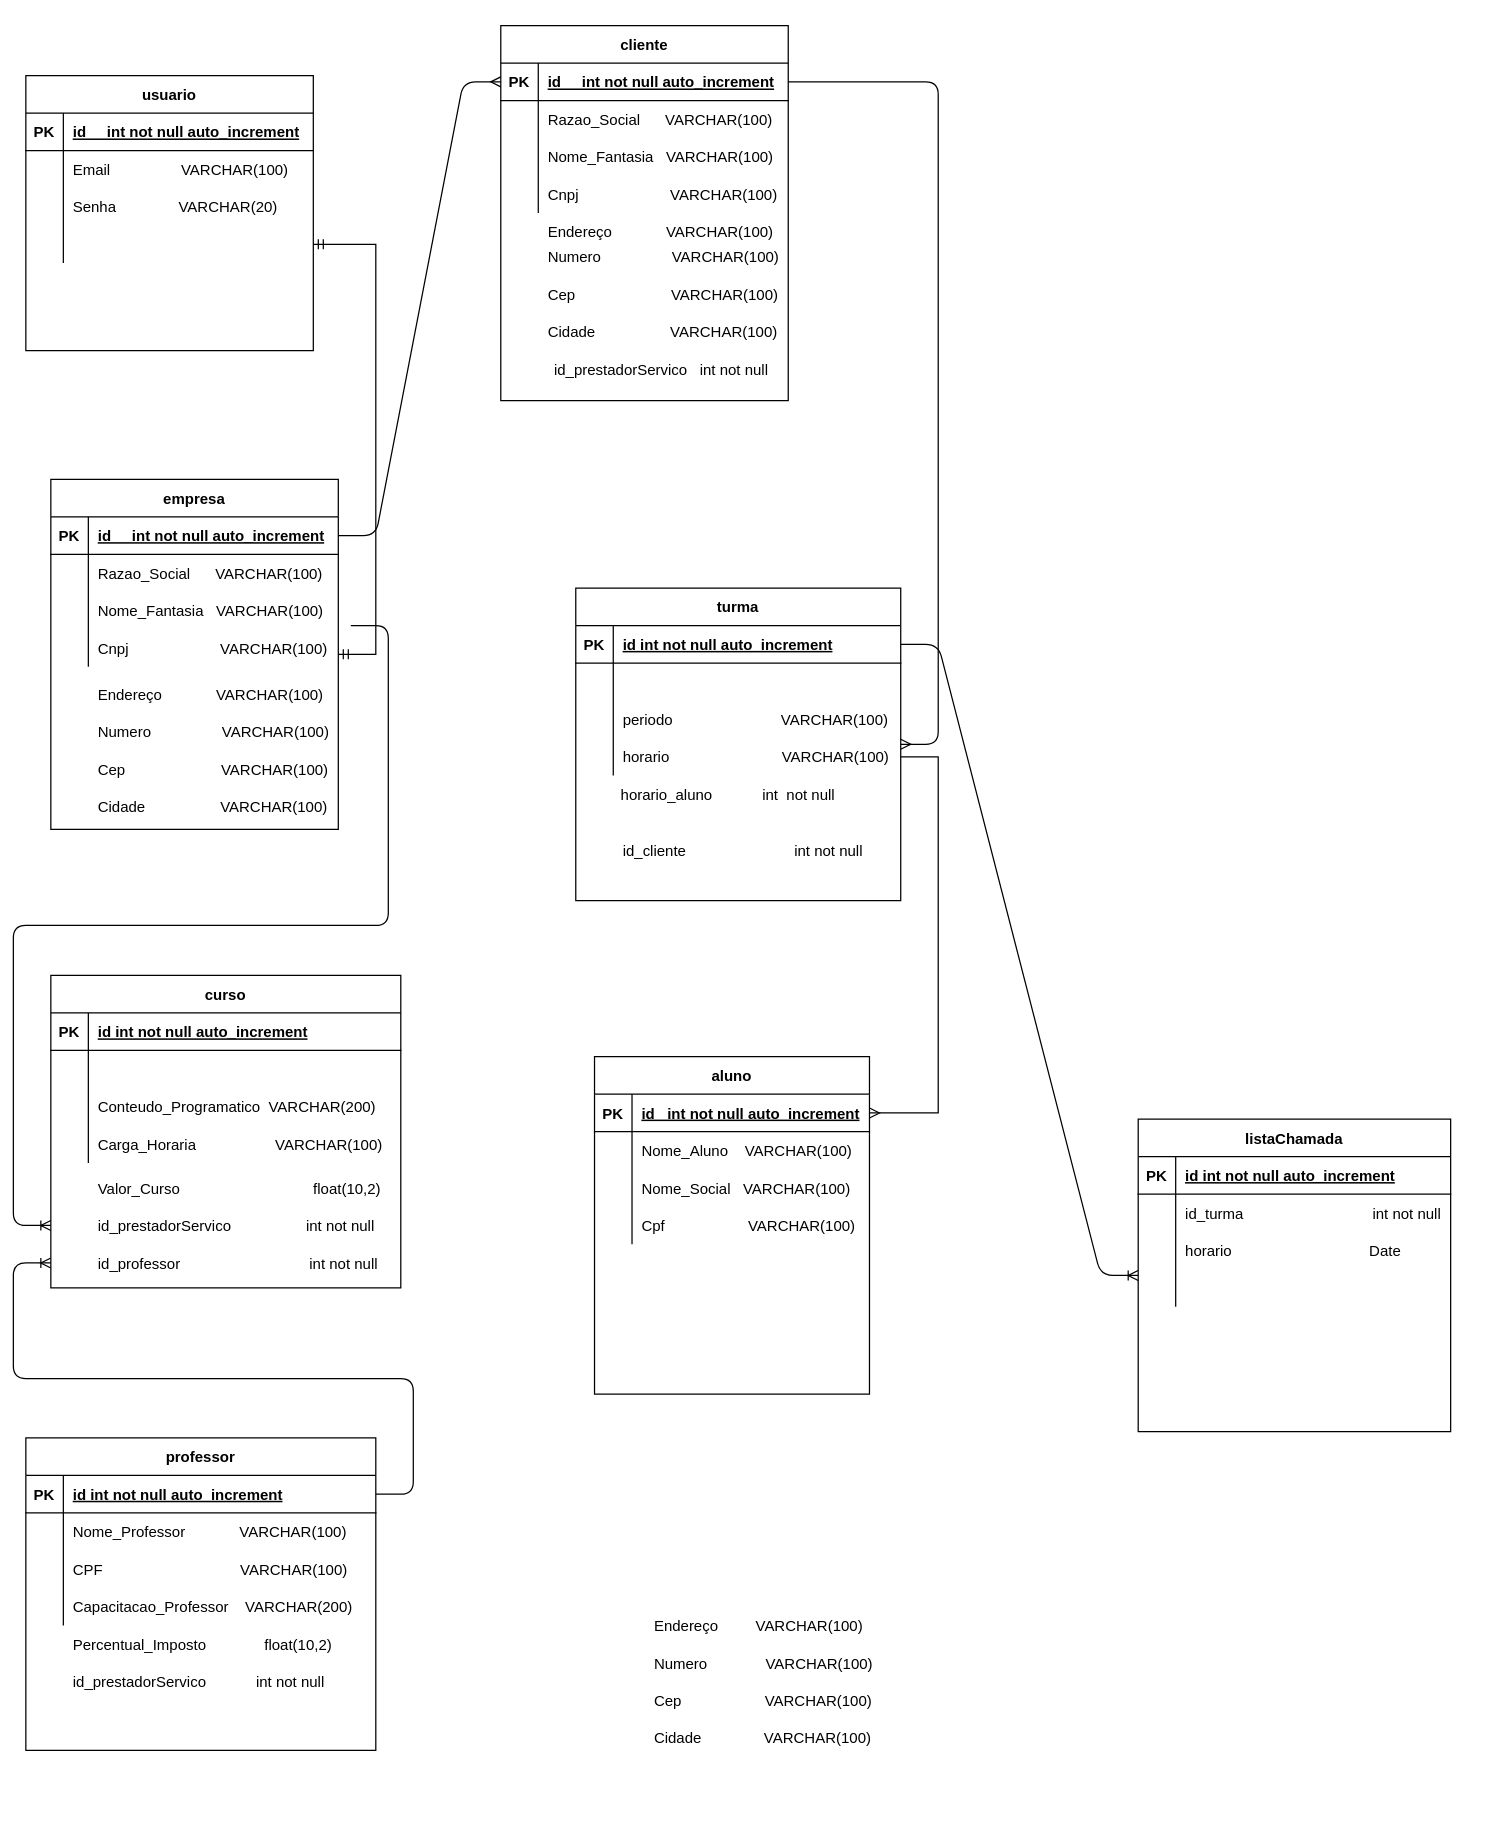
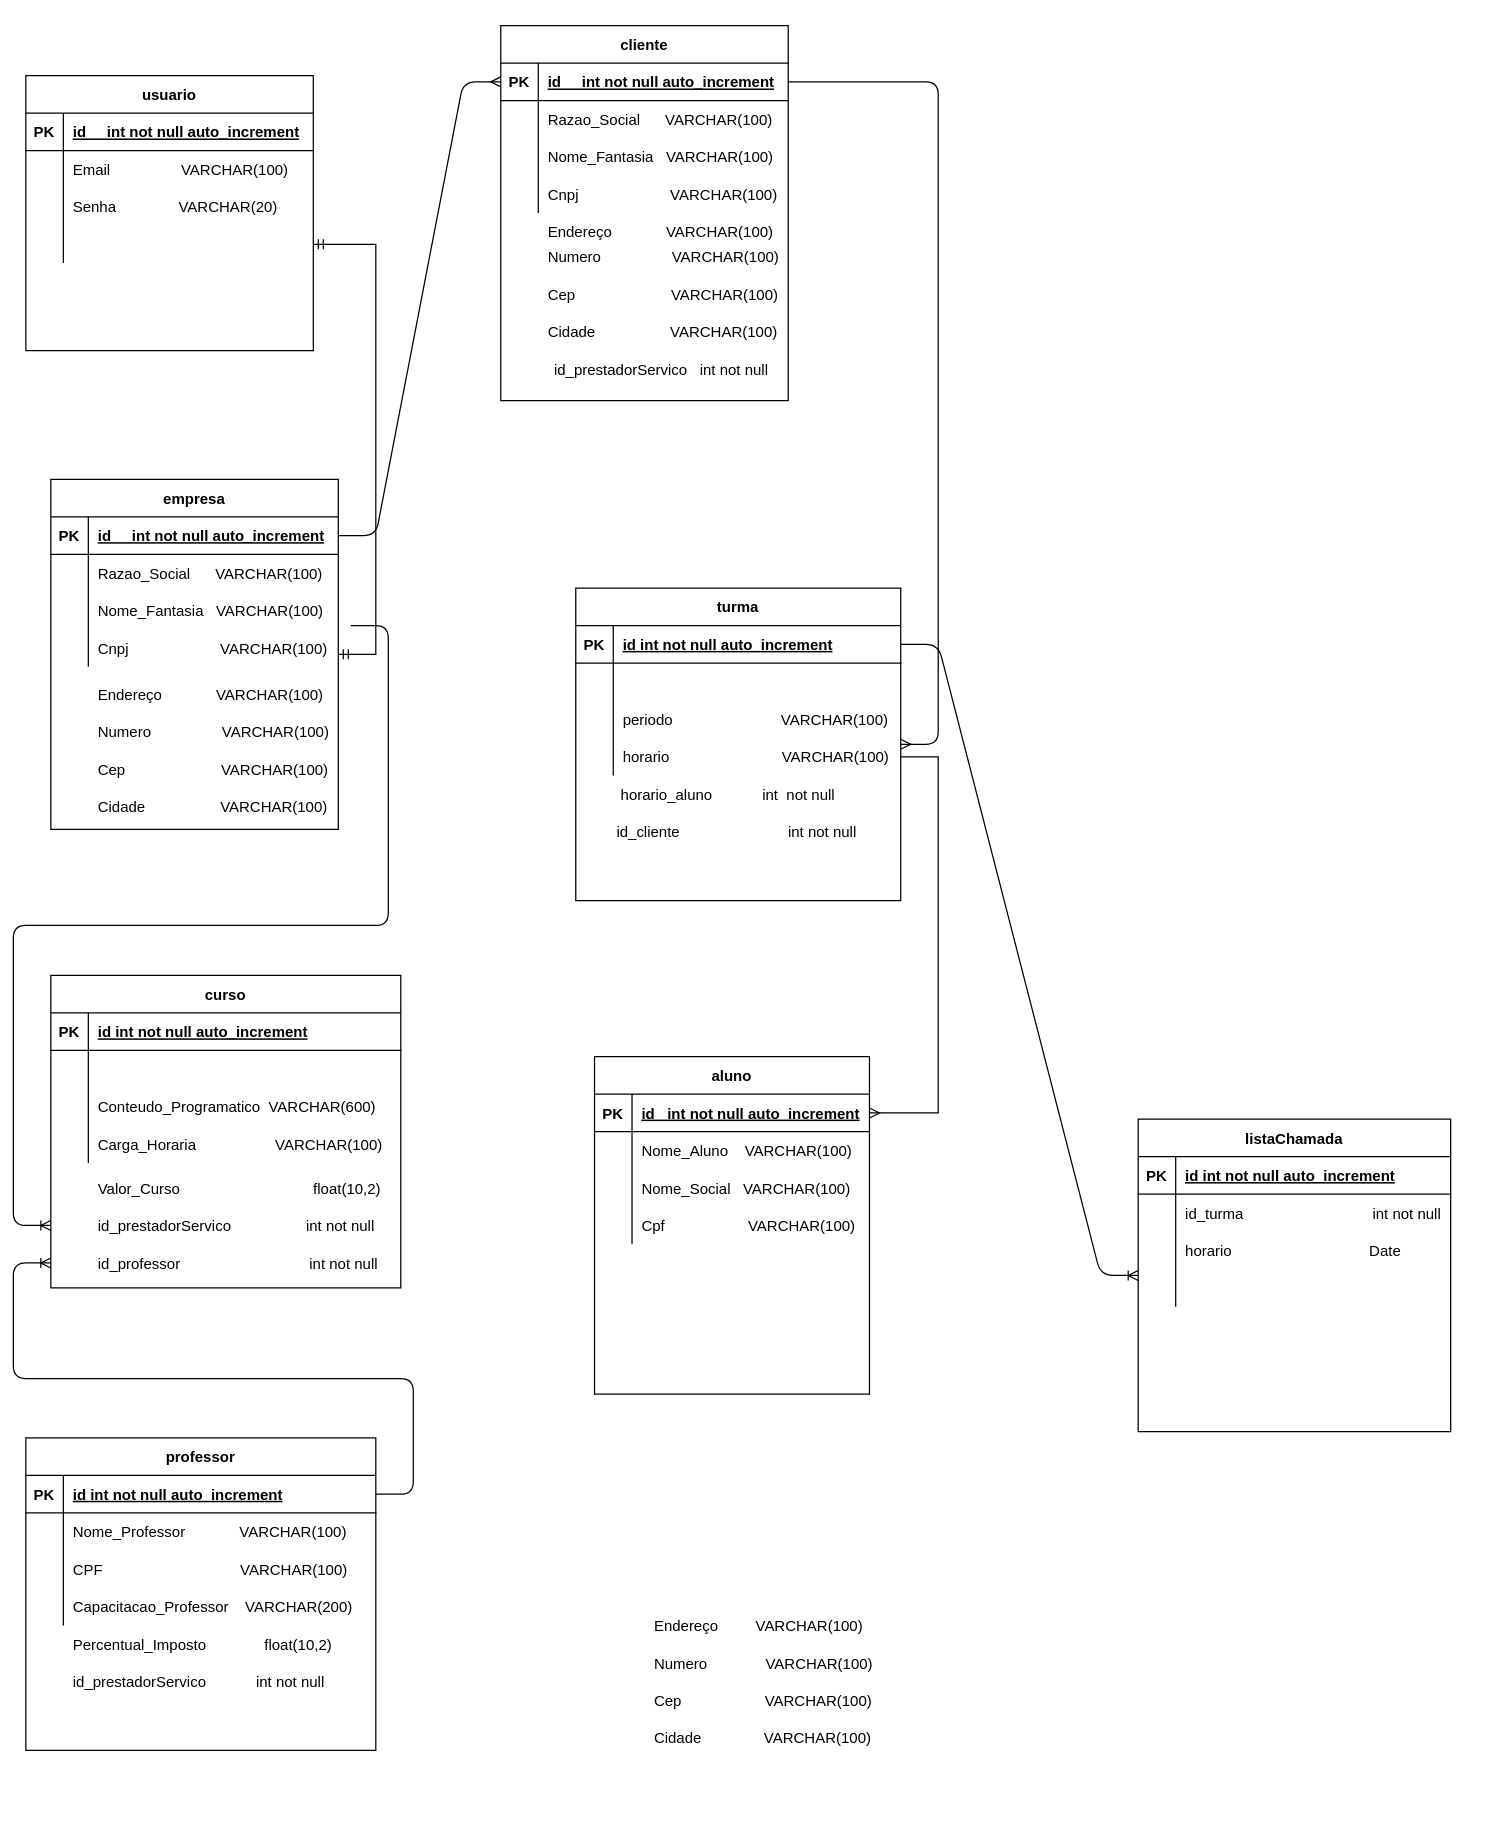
node "id_cliente int not null": moved (744, 851) -> (738, 832)
node "Conteudo_Programatico VARCHAR(200)": label "Conteudo_Programatico VARCHAR(200)" -> "Conteudo_Programatico VARCHAR(600)"
